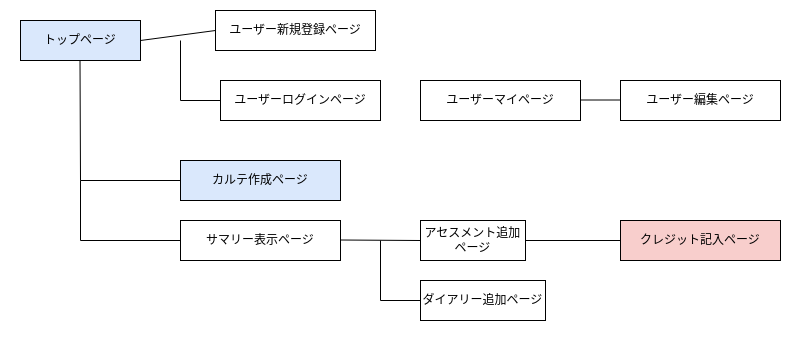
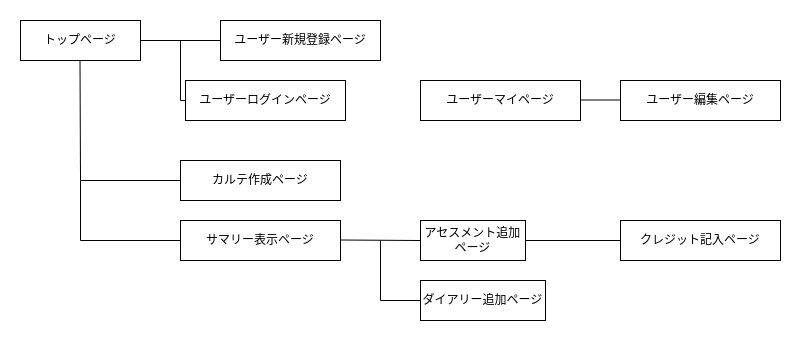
node "ユーザー新規登録ページ": moved (296, 31) -> (301, 41)
node "トップページ": fillcolor #dae8fc -> #ffffff
node "ユーザーログインページ": moved (301, 101) -> (266, 101)
node "カルテ作成ページ": fillcolor #dae8fc -> #ffffff
node "クレジット記入ページ": fillcolor #f8cecc -> #ffffff
